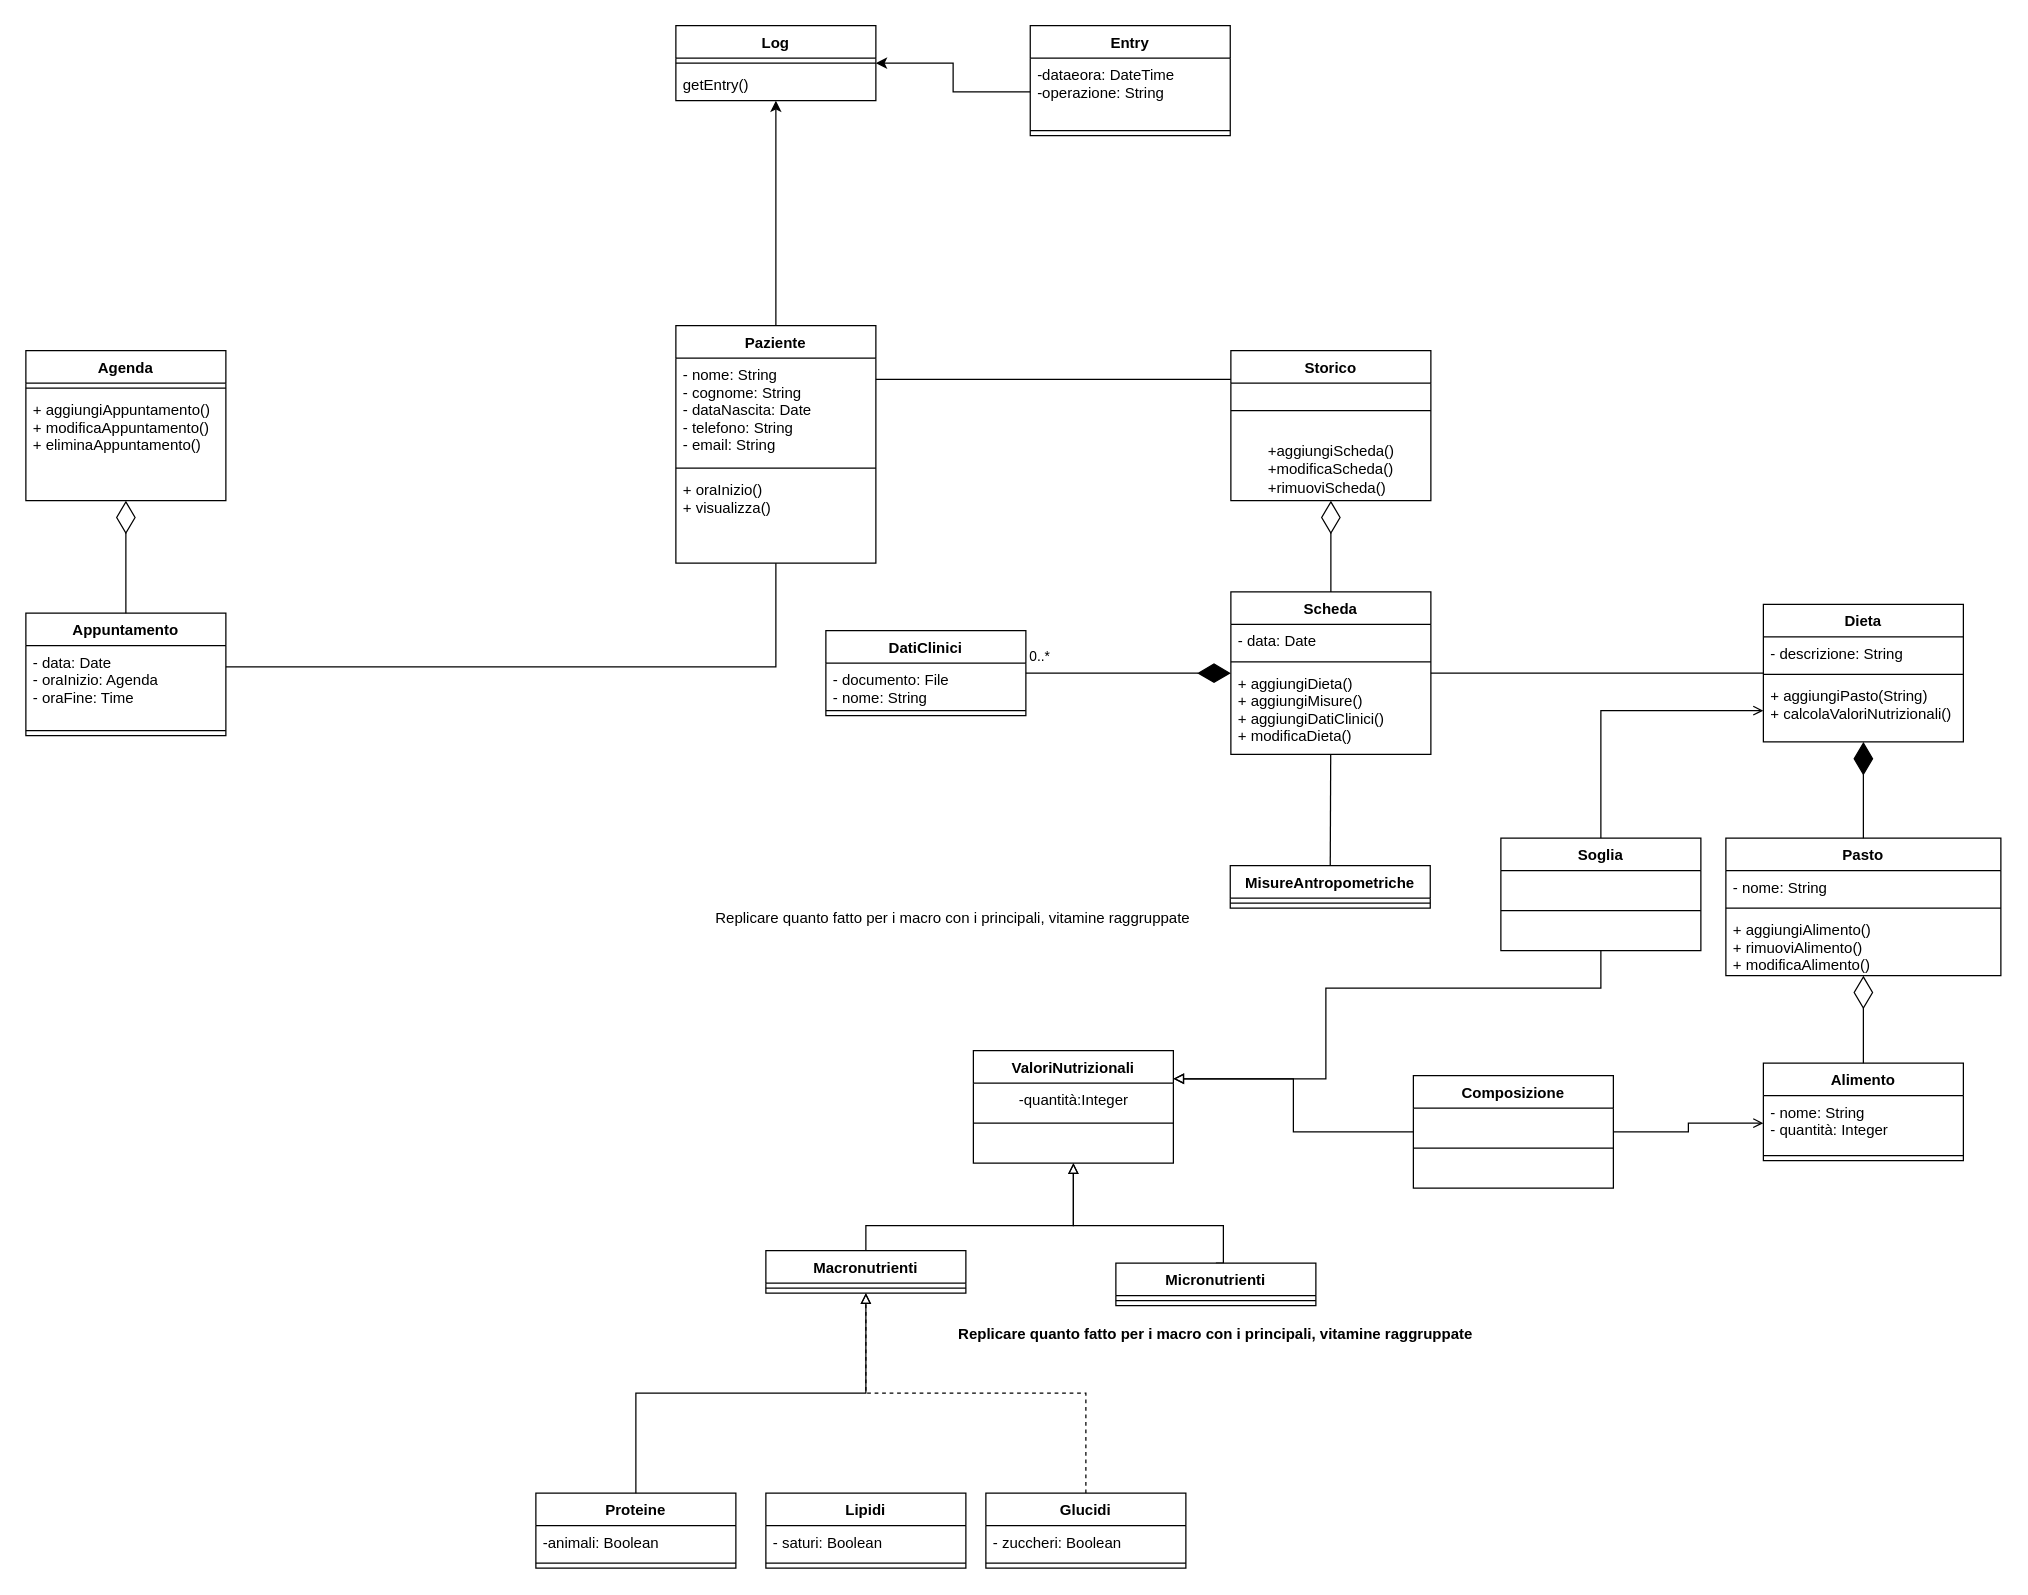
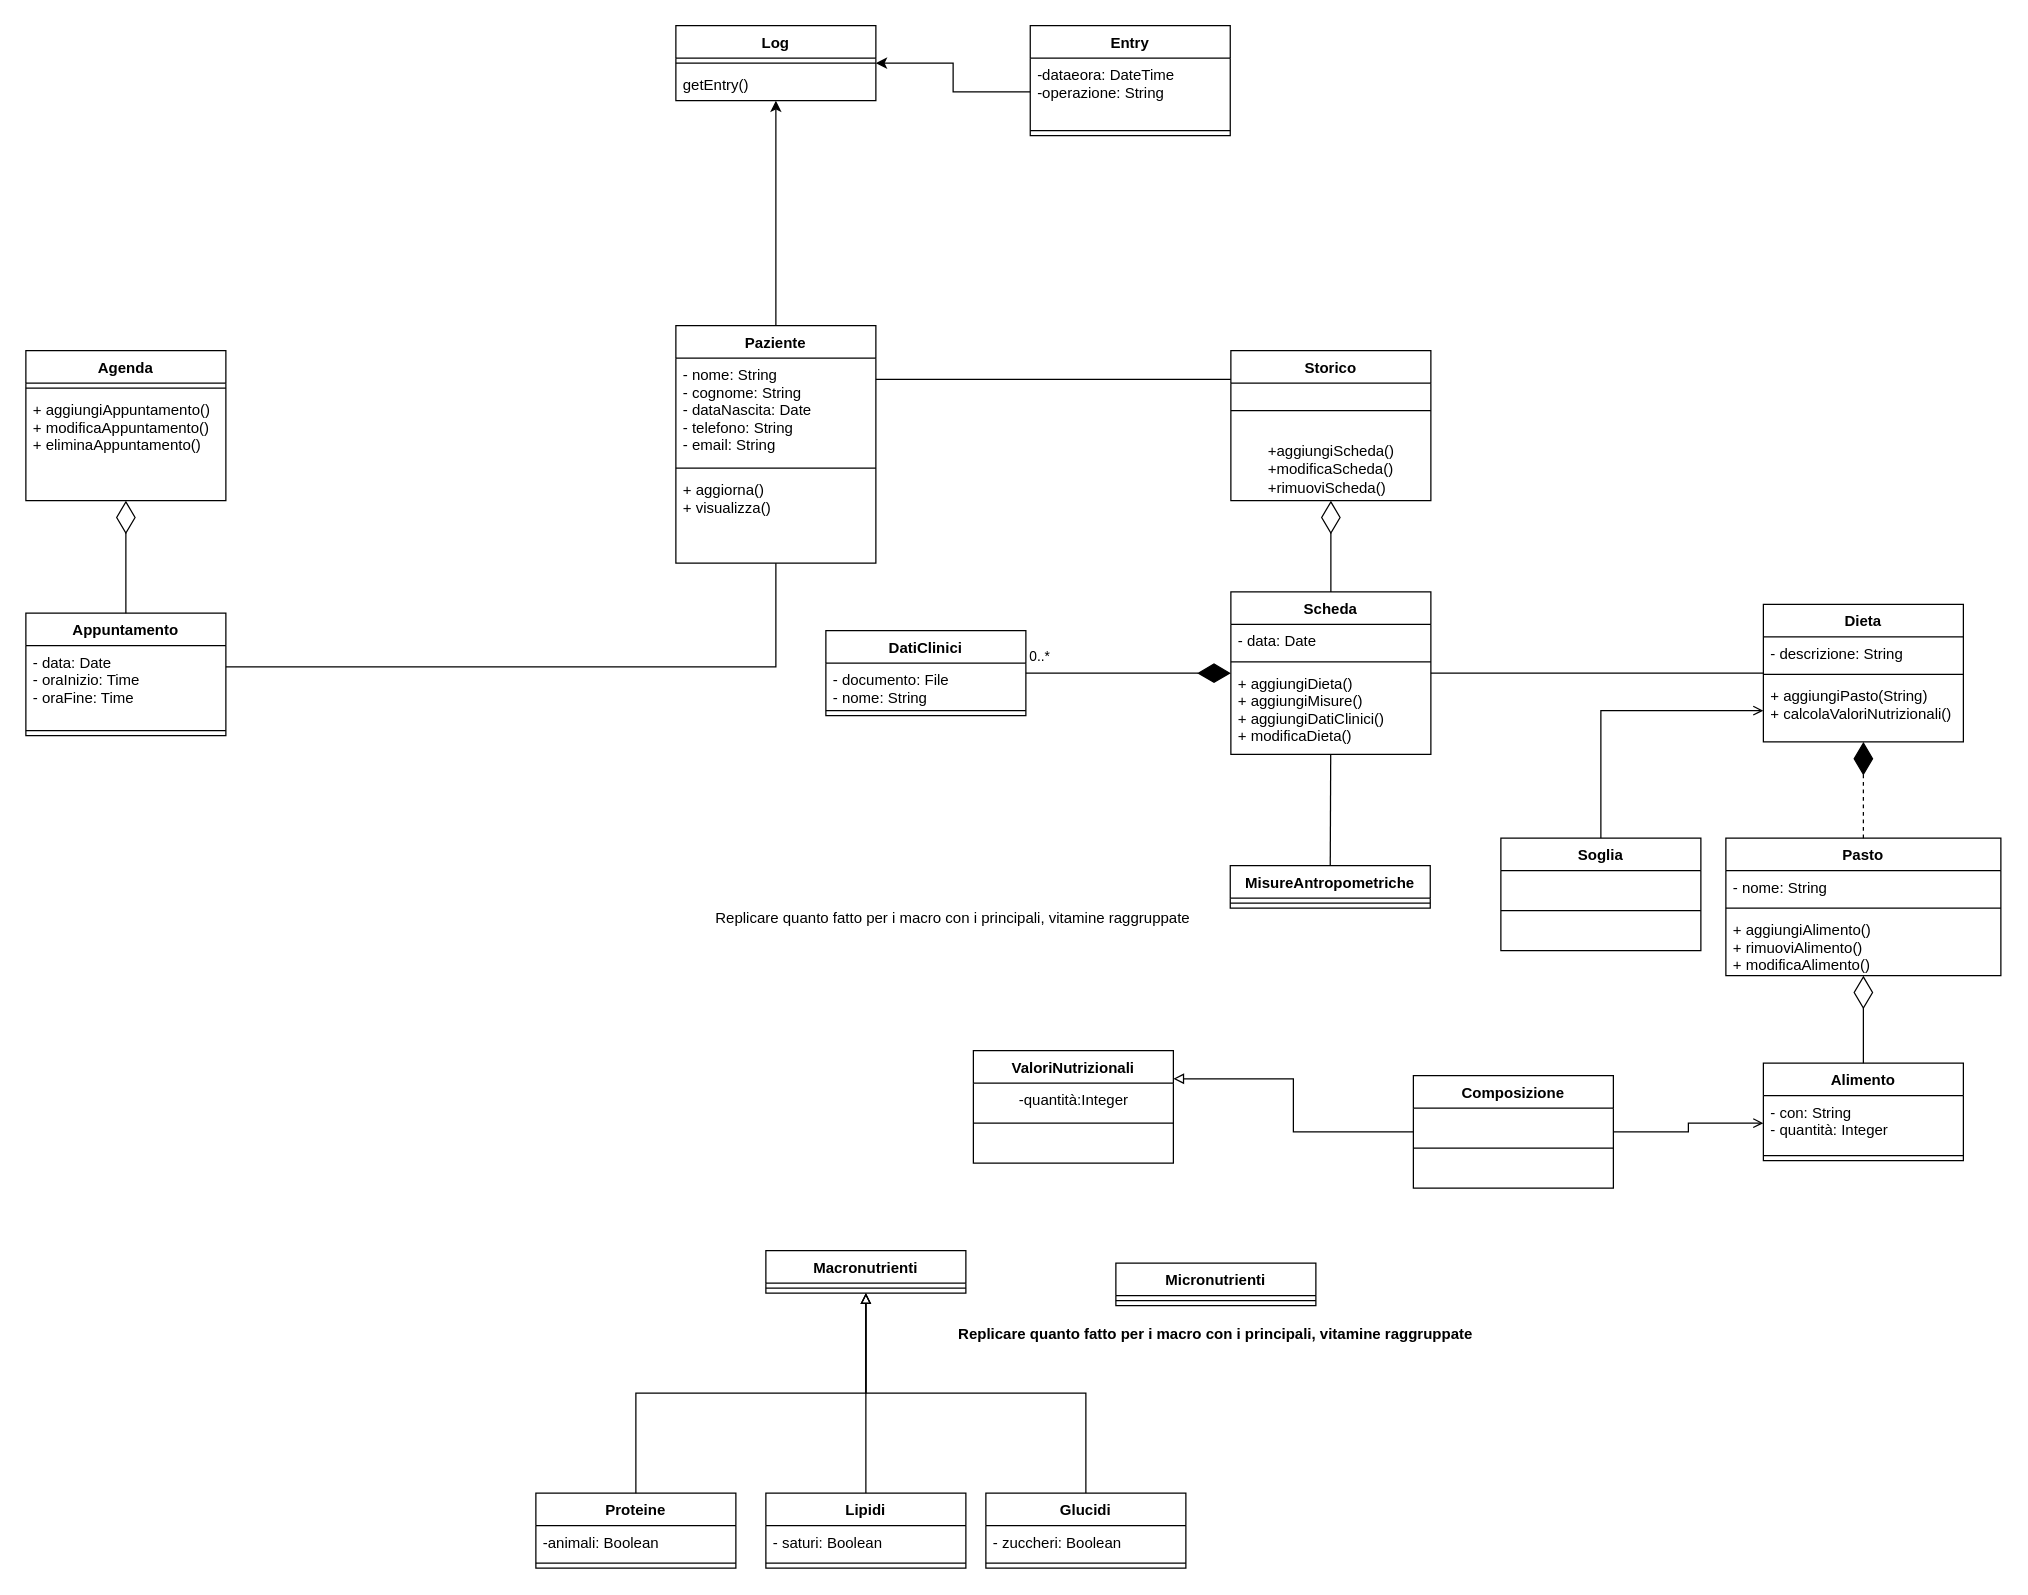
node "+ oraInizio() + visualizza()": label "+ oraInizio() + visualizza()" -> "+ aggiorna() + visualizza()"
node "- data: Date - oraInizio: Agenda - oraFine: Time": label "- data: Date - oraInizio: Agenda - oraFine: Time" -> "- data: Date - oraInizio: Time - oraFine: Time"
edge "Pasto" -> "Dieta": style solid -> dashed
edge "Soglia" -> "ValoriNutrizionali": removed
node "- nome: String - quantità: Integer": label "- nome: String - quantità: Integer" -> "- con: String - quantità: Integer"
edge "Macronutrienti" -> "ValoriNutrizionali": removed
edge "Micronutrienti" -> "ValoriNutrizionali": removed
edge "Glucidi" -> "Macronutrienti": style dashed -> solid
edge "Lipidi" -> "Macronutrienti": added
